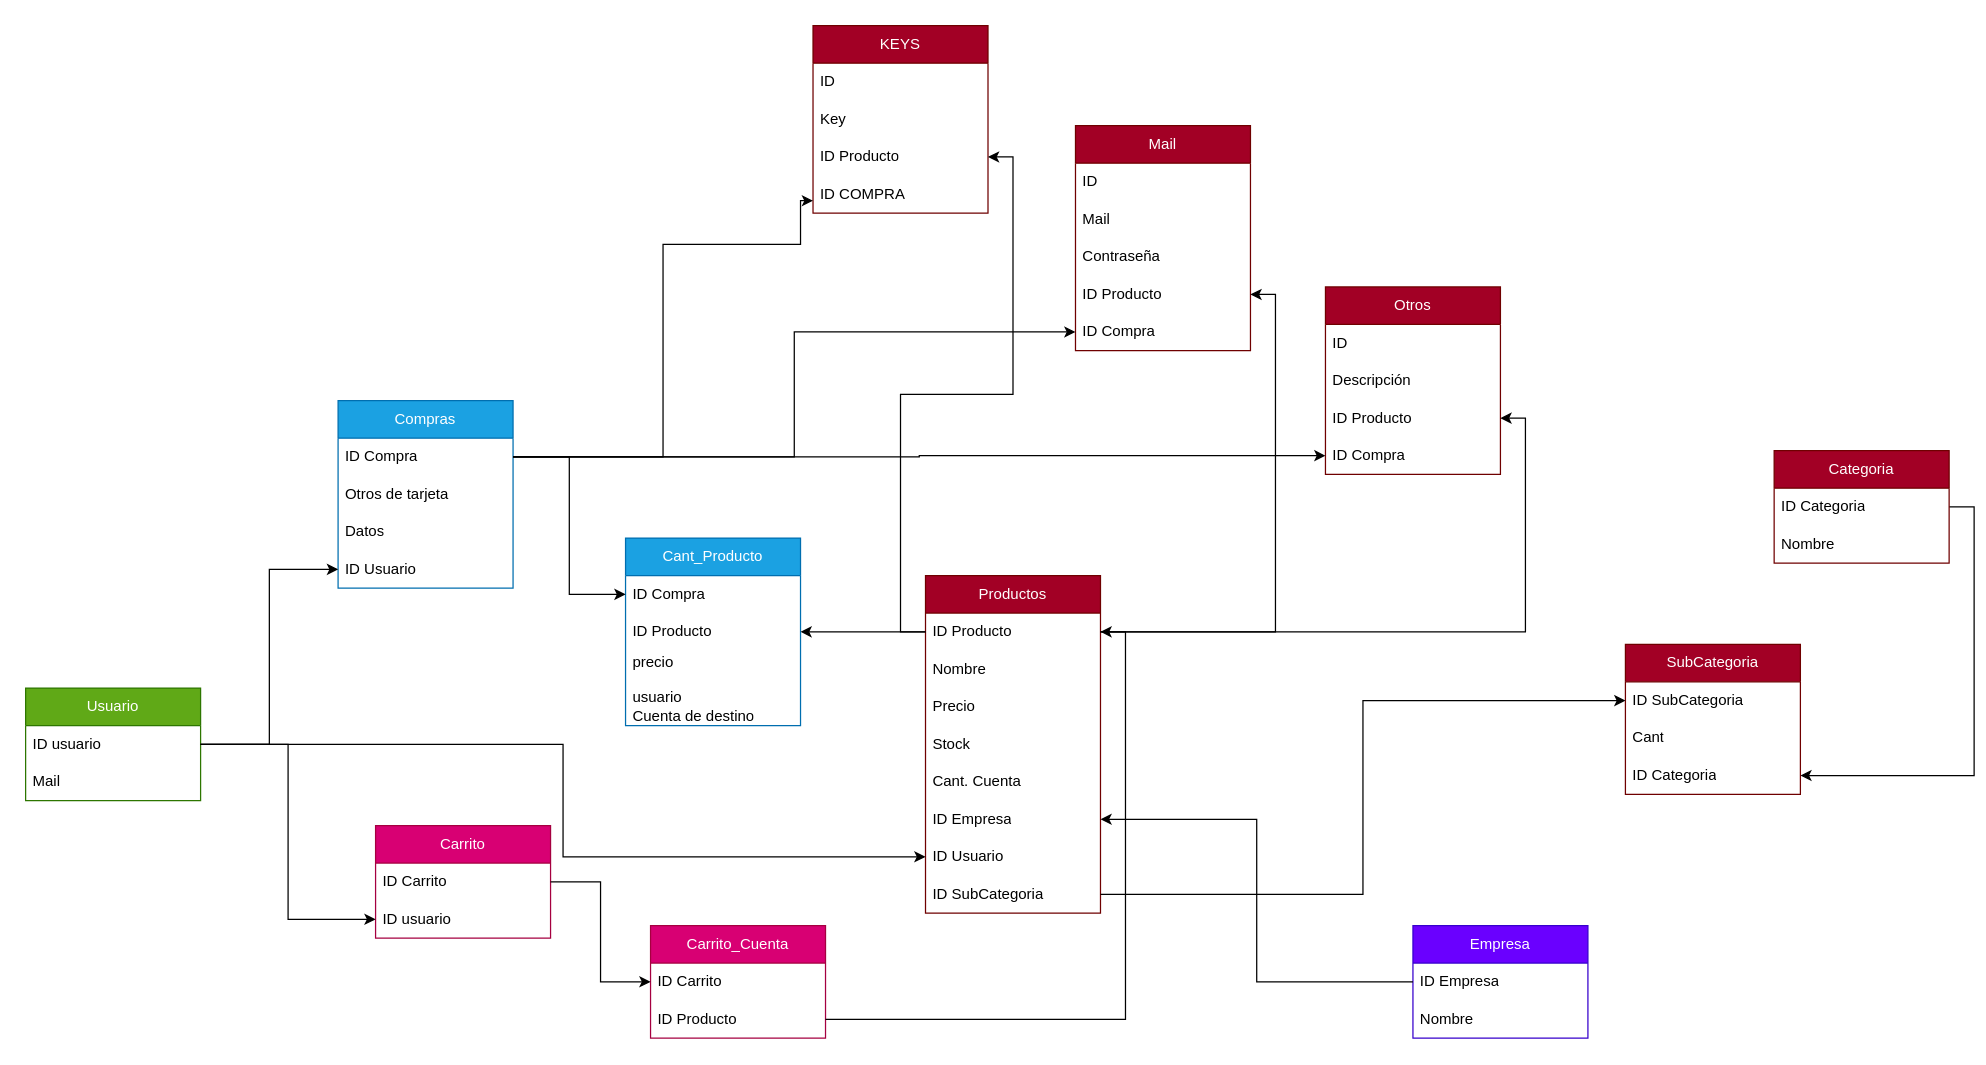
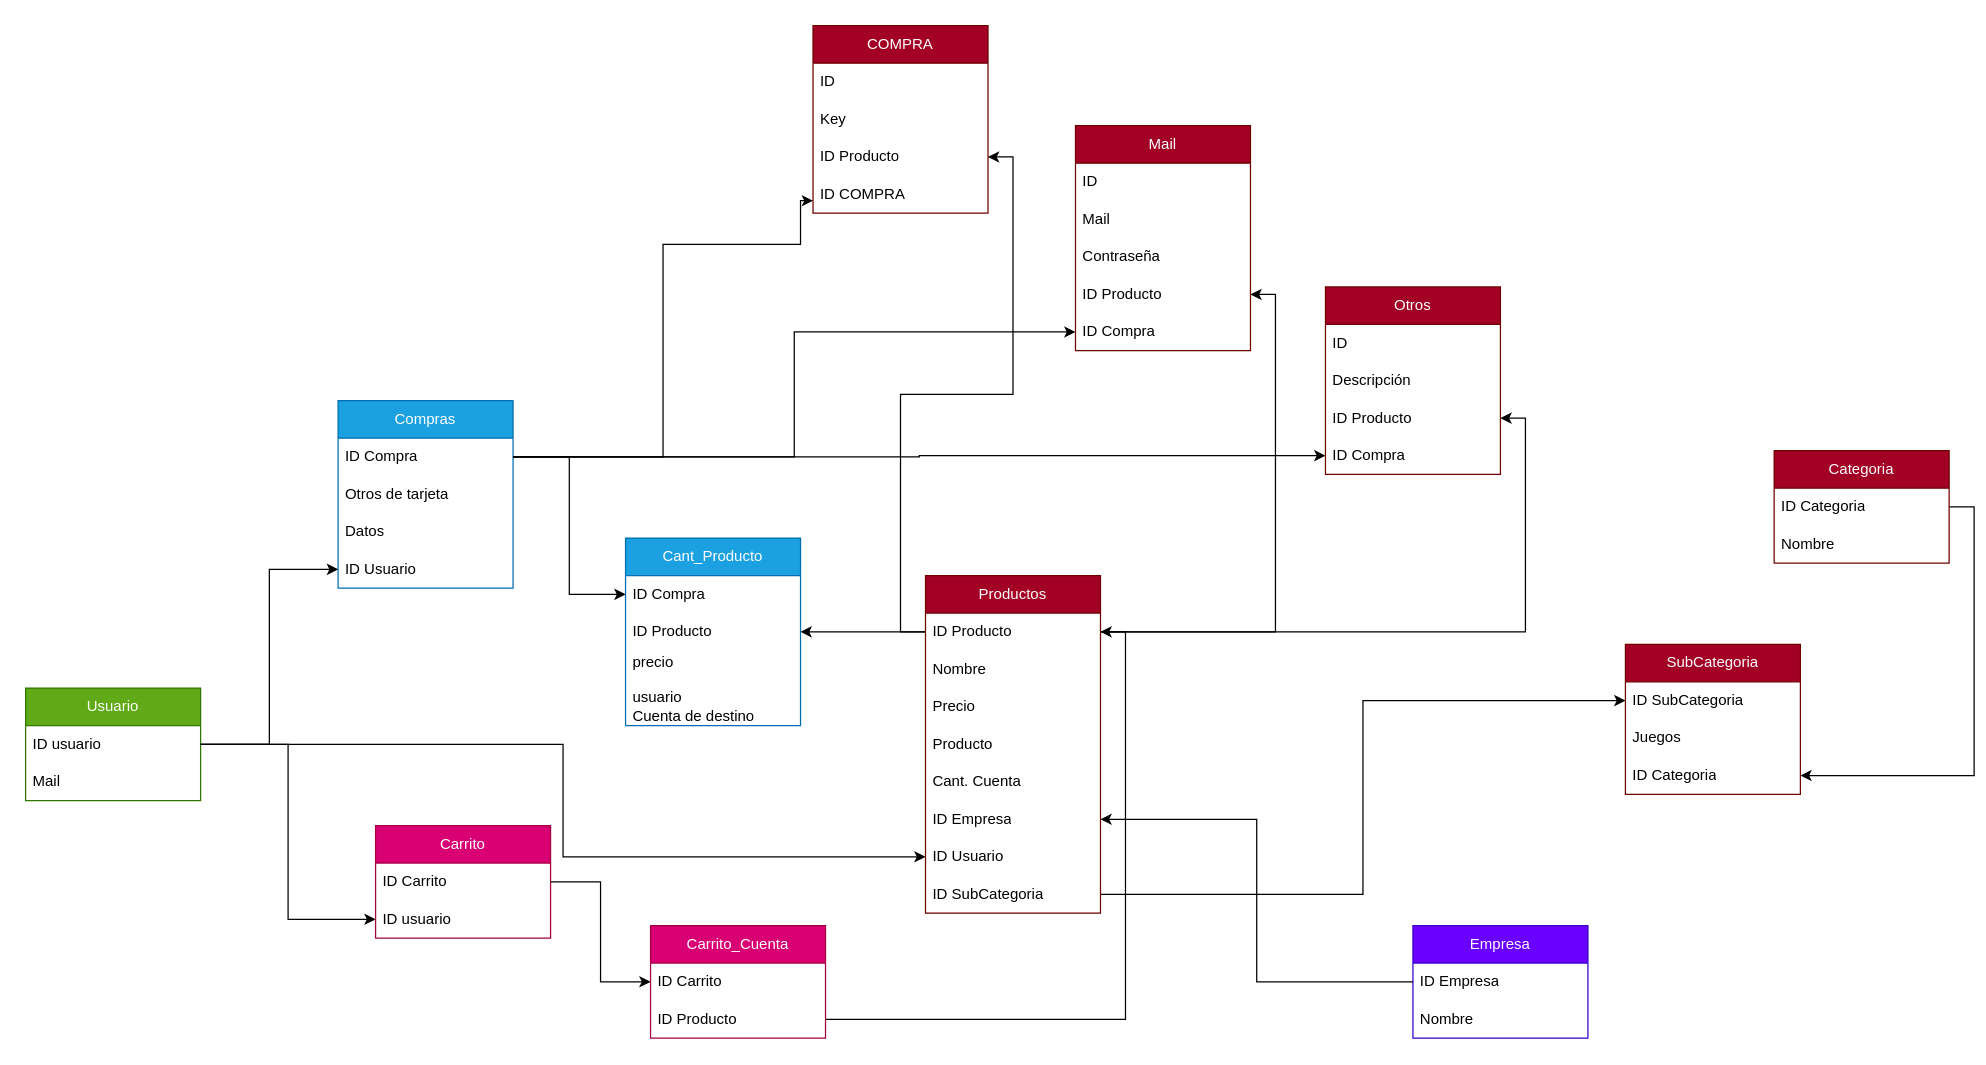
node "KEYS": label "KEYS" -> "COMPRA"
node "Cant": label "Cant" -> "Juegos"
node "Stock": label "Stock" -> "Producto"
